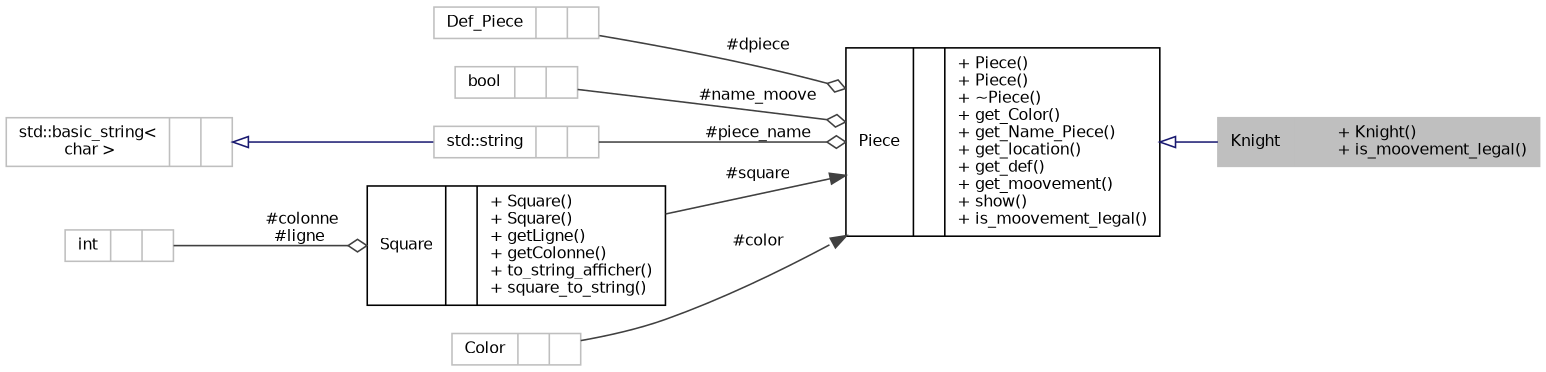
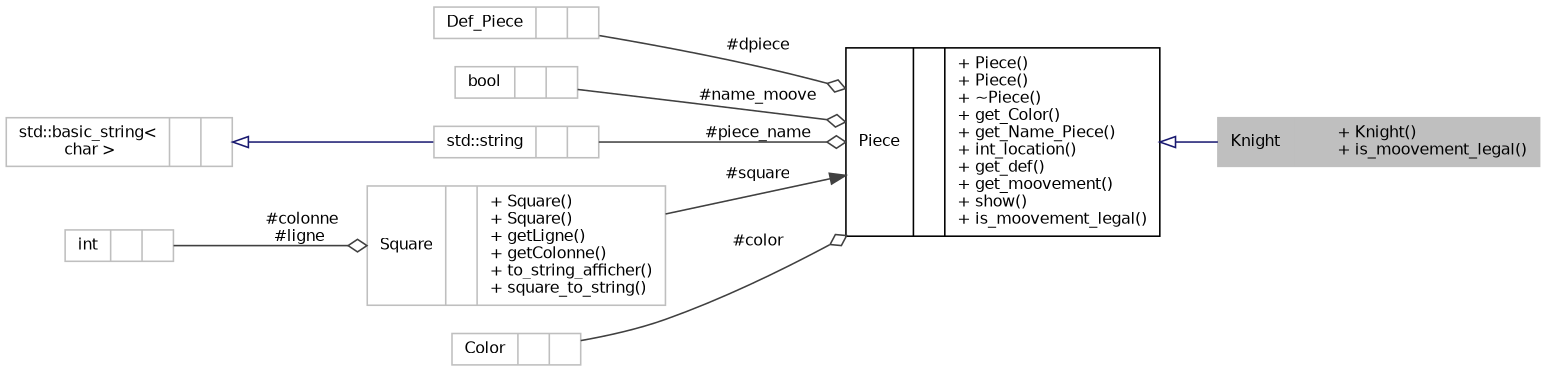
node "Piece": text "+ get_location()" -> "+ int_location()"
node "Square": color black -> grey75
edge "Color" -> "Piece": arrowhead normal -> odiamond
